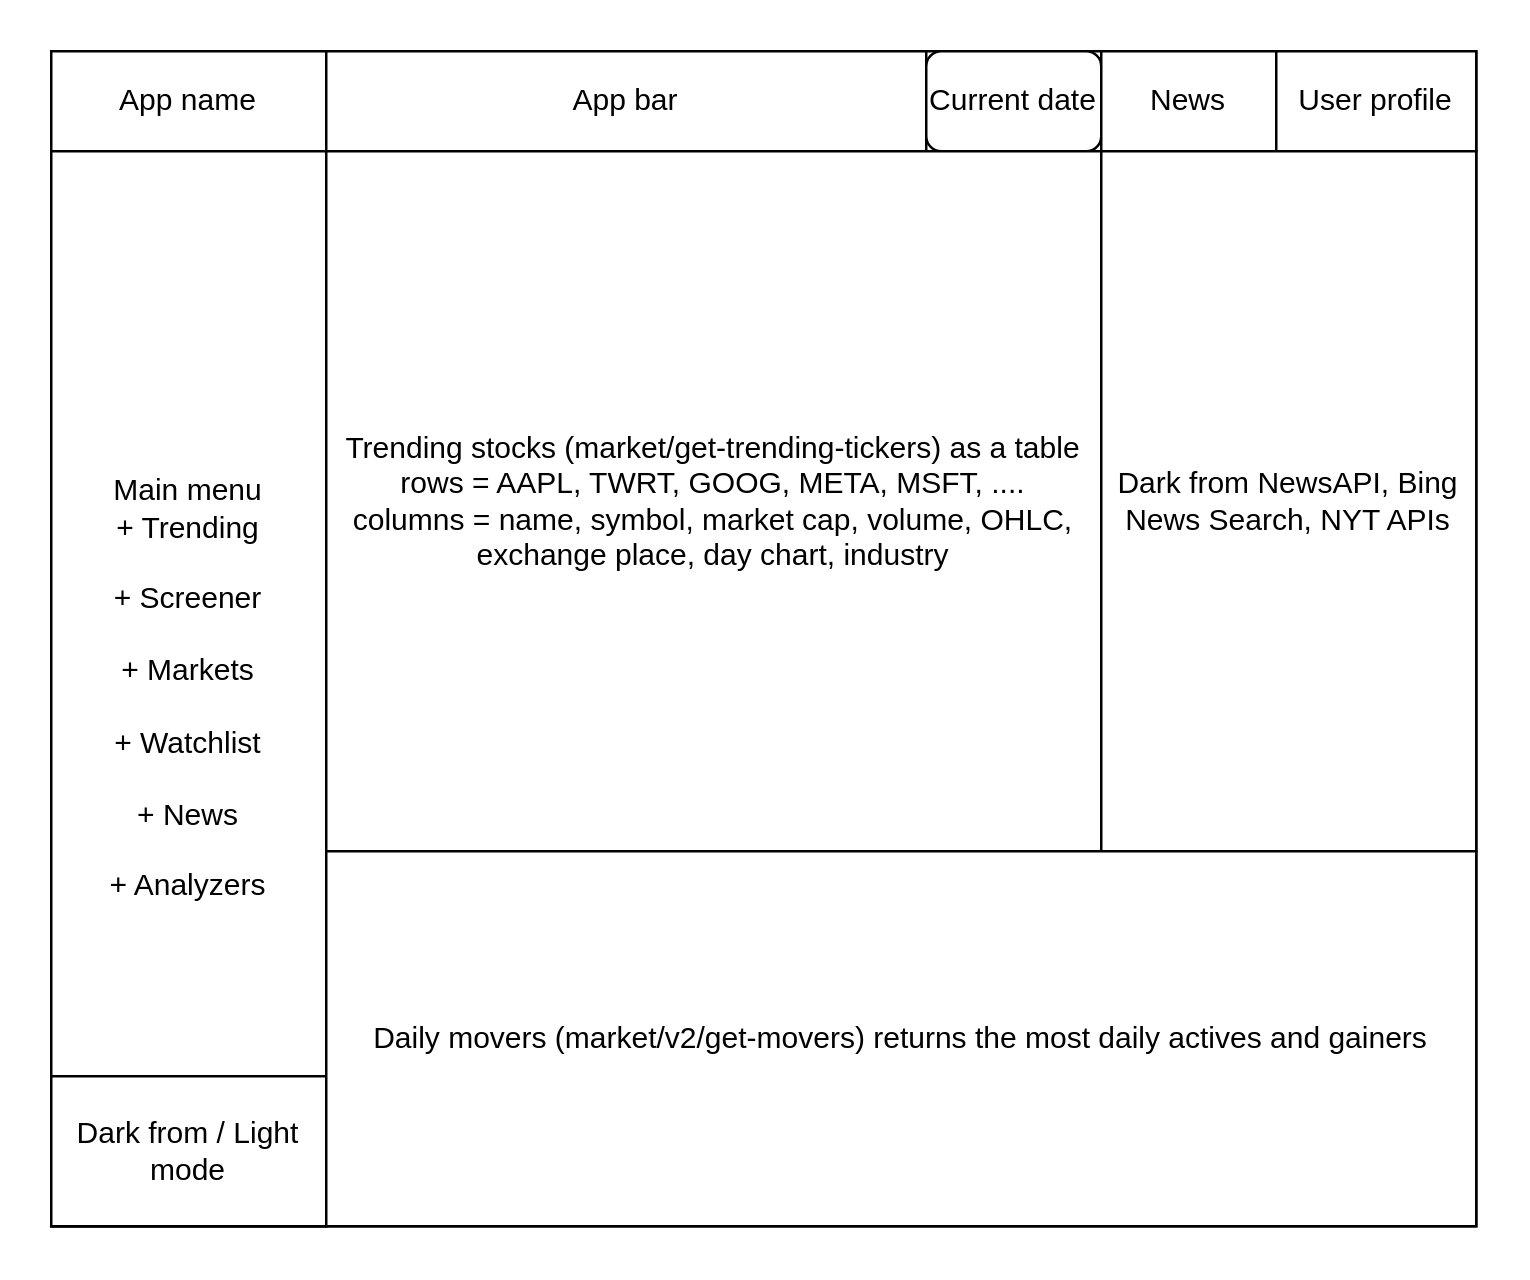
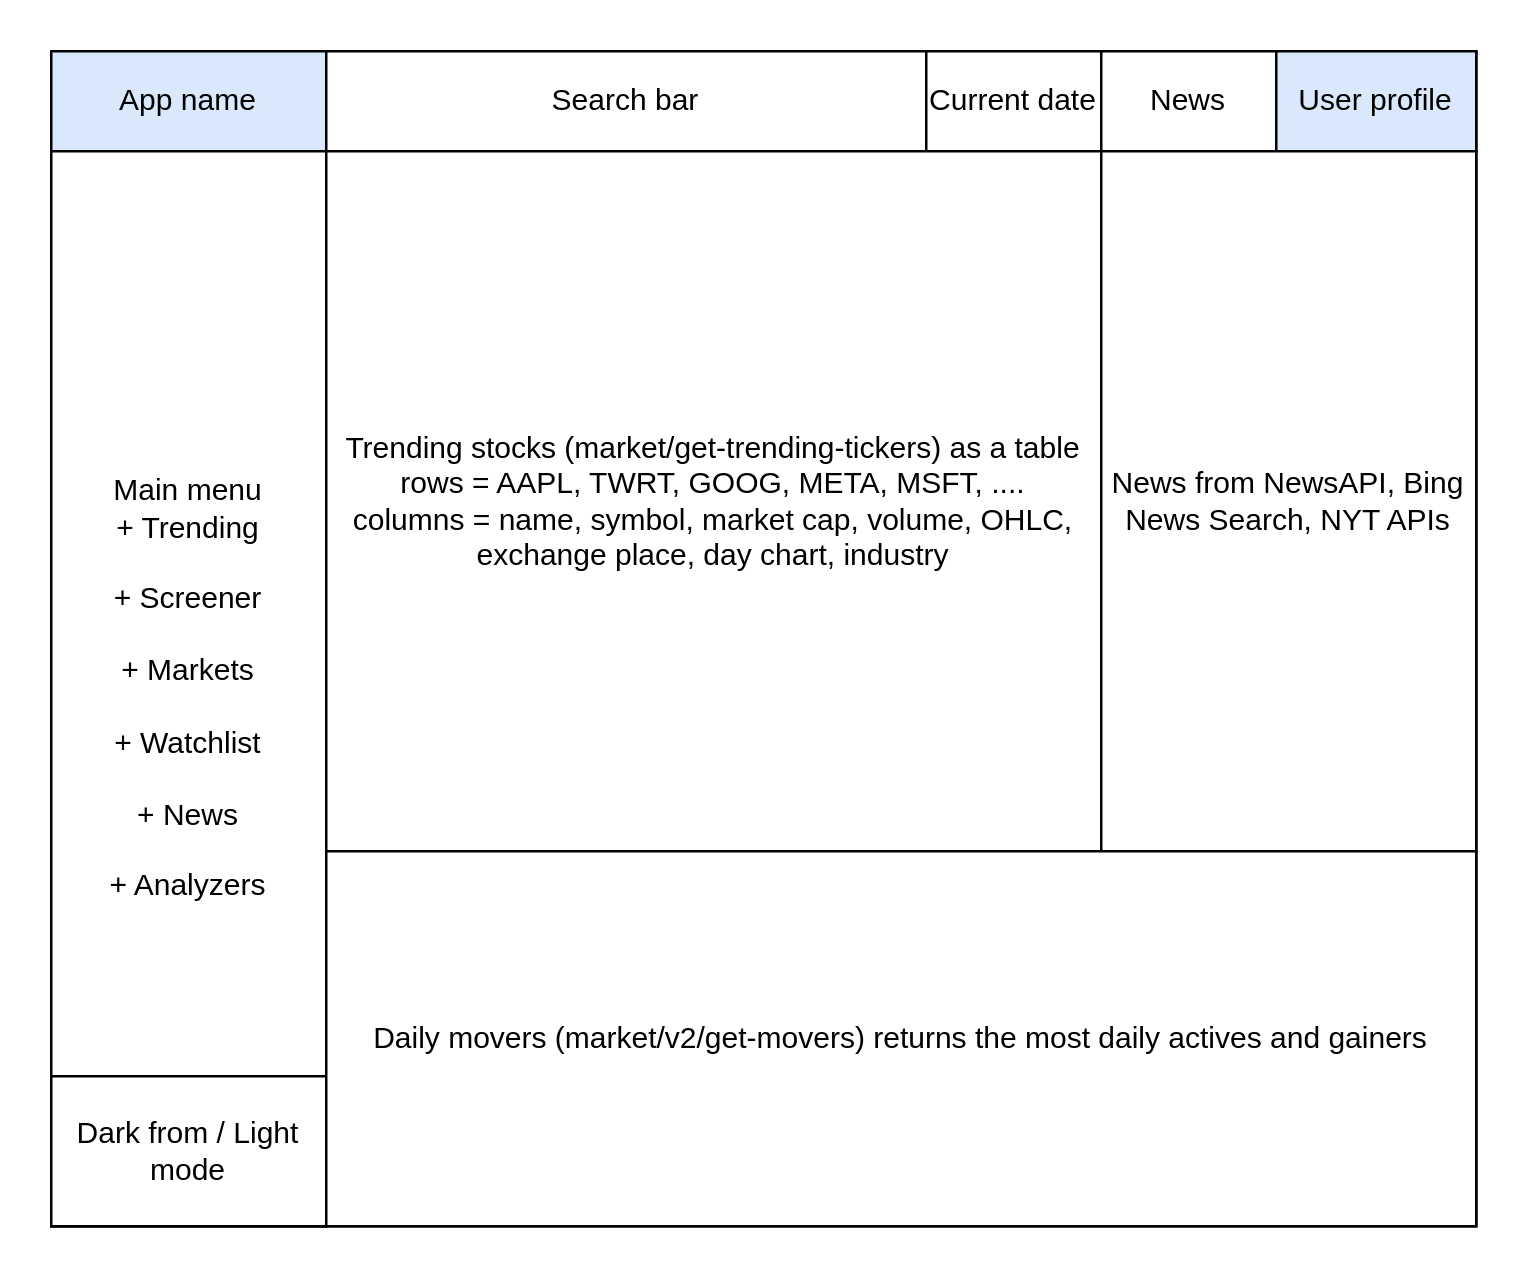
node "App name": fillcolor #ffffff -> #dae8fc
node "App bar": label "App bar" -> "Search bar"
node "Current date": shape rounded rectangle -> rectangle
node "User profile": fillcolor #ffffff -> #dae8fc
node "Dark from NewsAPI, Bing News Search, NYT APIs": label "Dark from NewsAPI, Bing News Search, NYT APIs" -> "News from NewsAPI, Bing News Search, NYT APIs"
